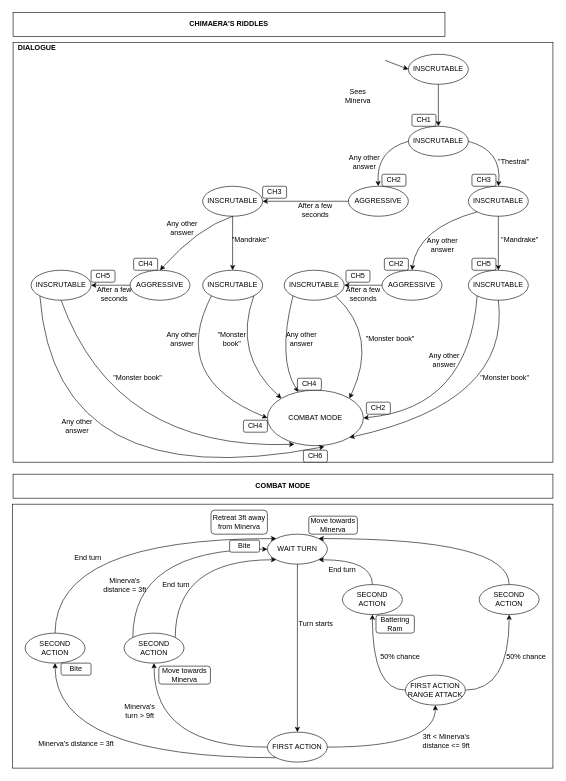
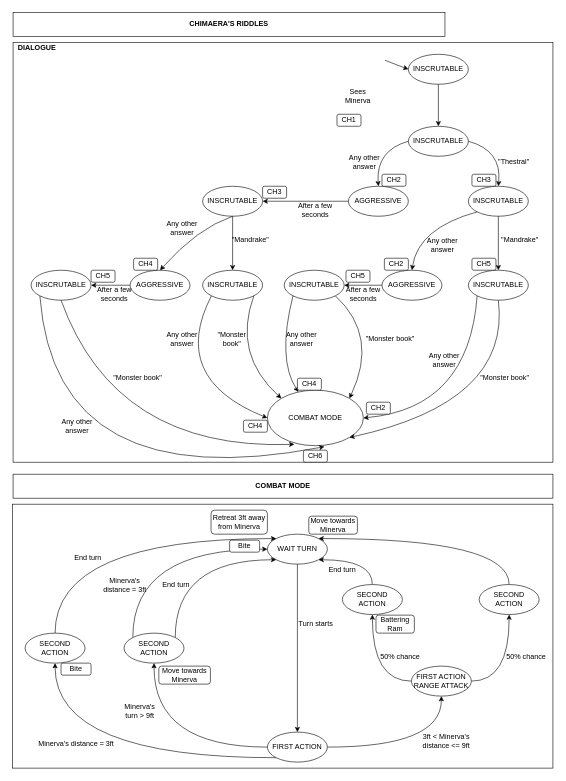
node "CH1": moved (424, 120) -> (349, 120)
node "FIRST ACTION RANGE ATTACK": moved (435, 690) -> (441, 681)
